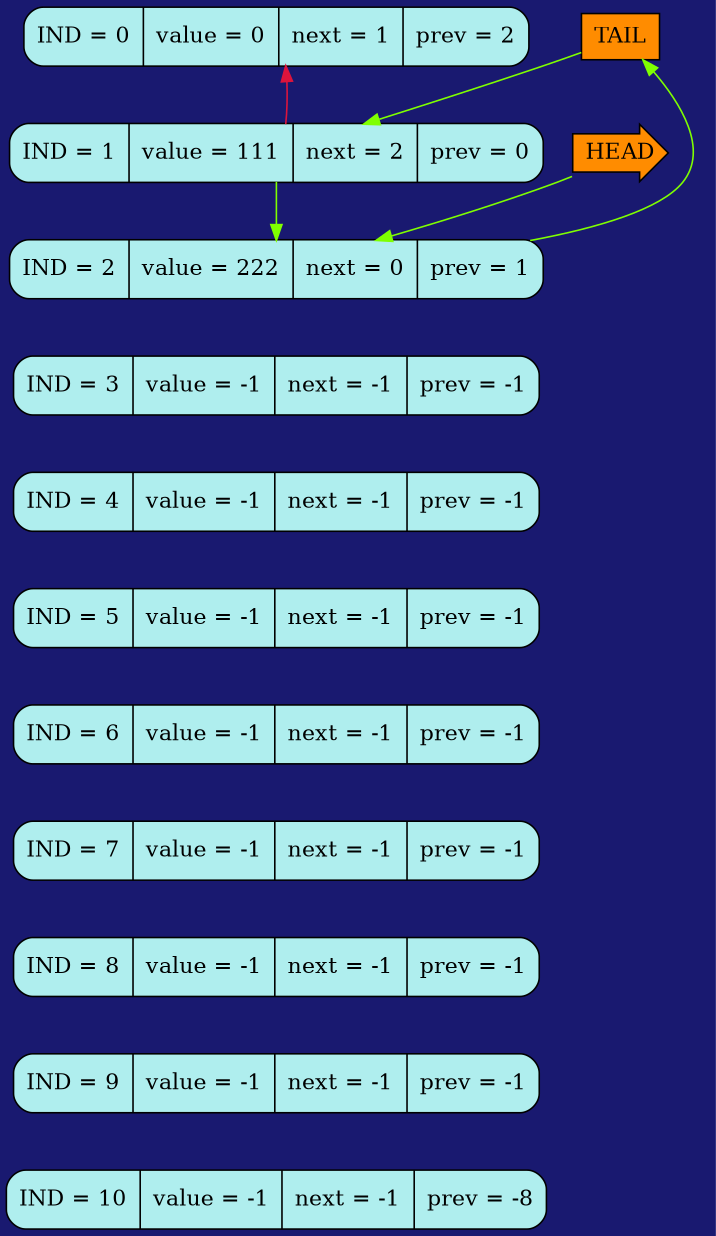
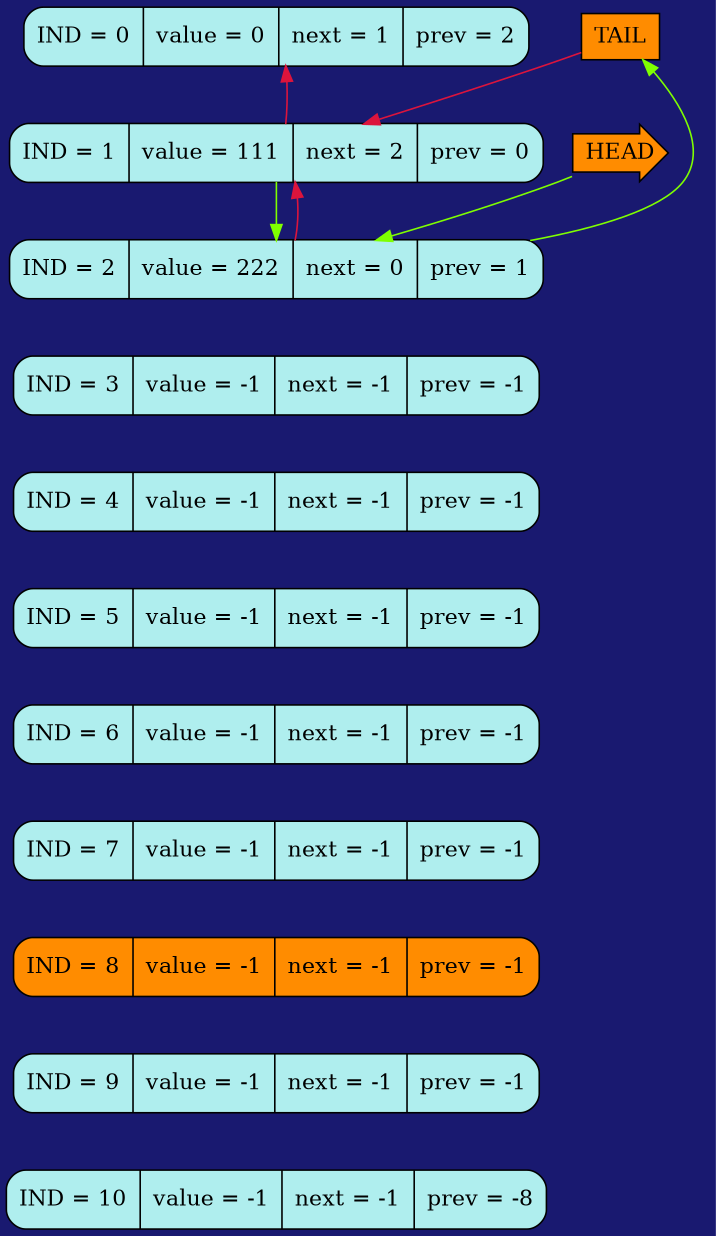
edge "TAIL" -> "IND = 1": color #7fff00 -> #dc143c
edge "IND = 2" -> "IND = 1": added
node "IND = 8": fillcolor #afeeee -> #ff8c00
